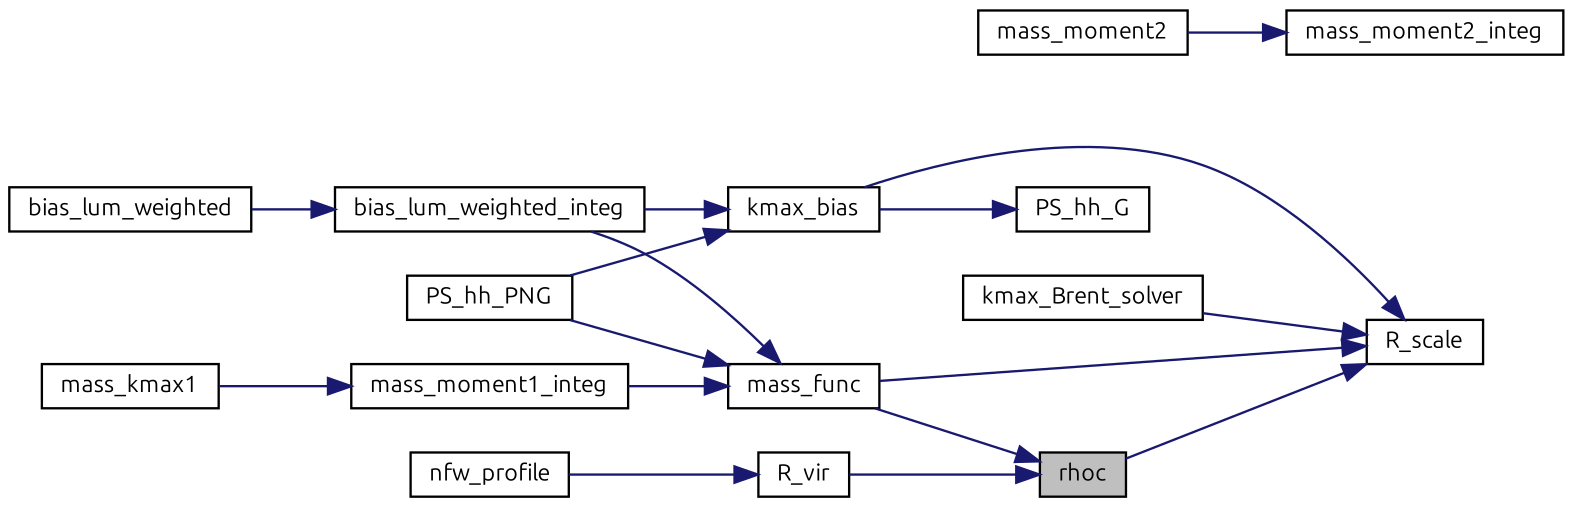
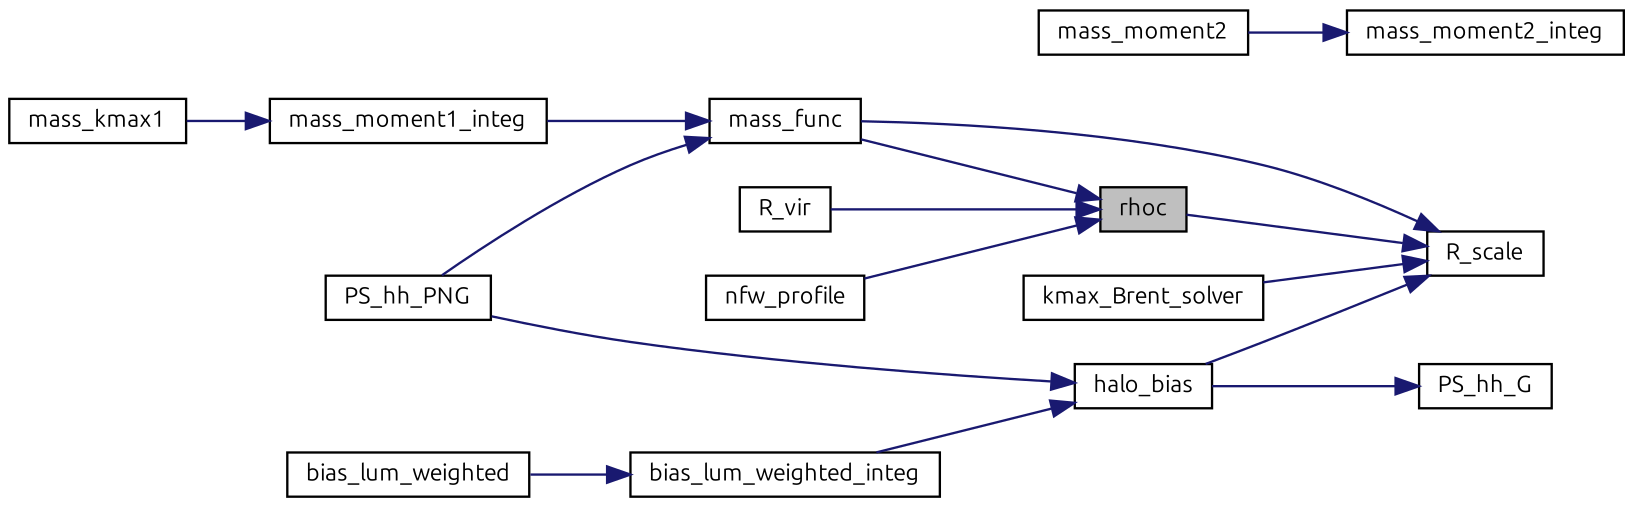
node "kmax_bias": label "kmax_bias" -> "halo_bias"
edge "bias_lum_weighted_integ" -> "mass_func": removed
edge "nfw_profile" -> "R_vir": now "nfw_profile" -> "rhoc"
